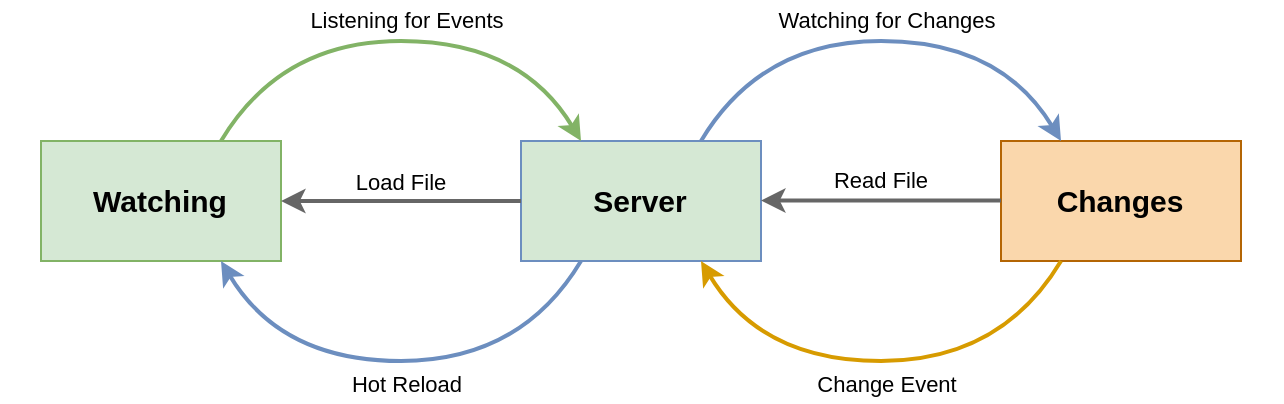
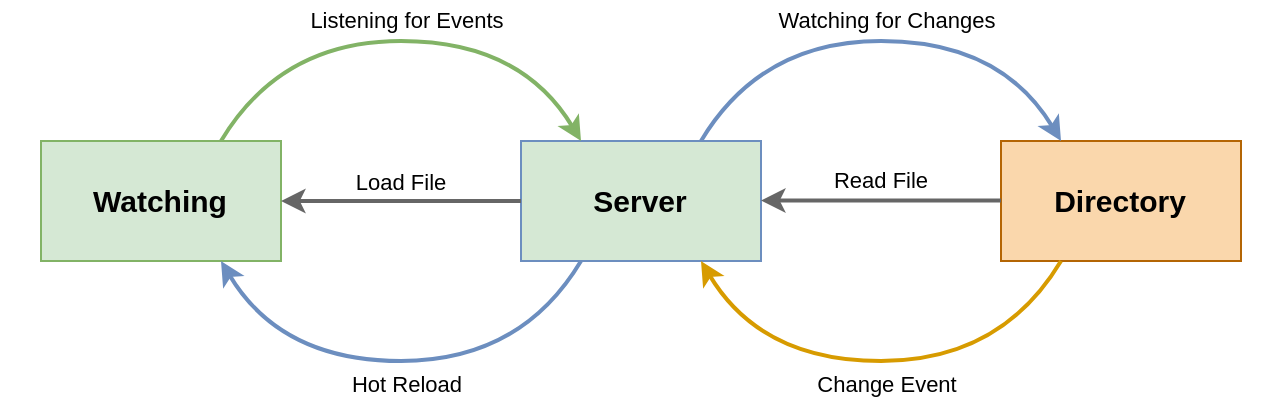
node "Changes": label "Changes" -> "Directory"
